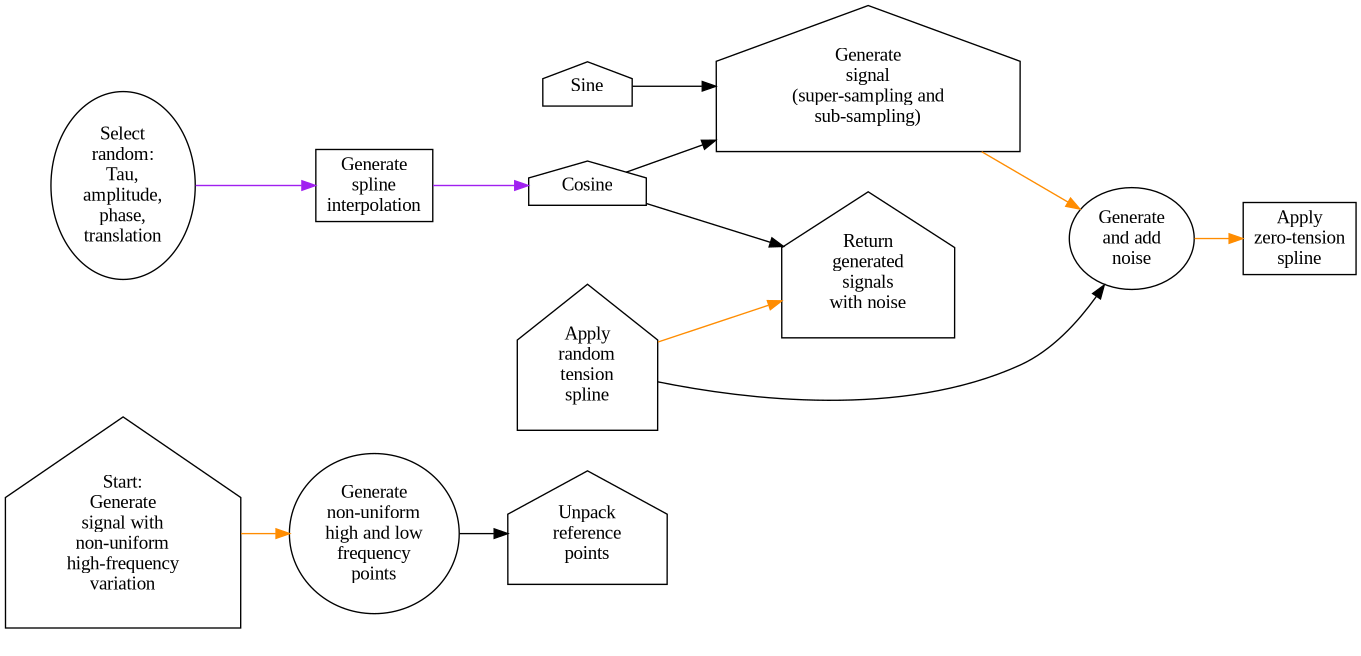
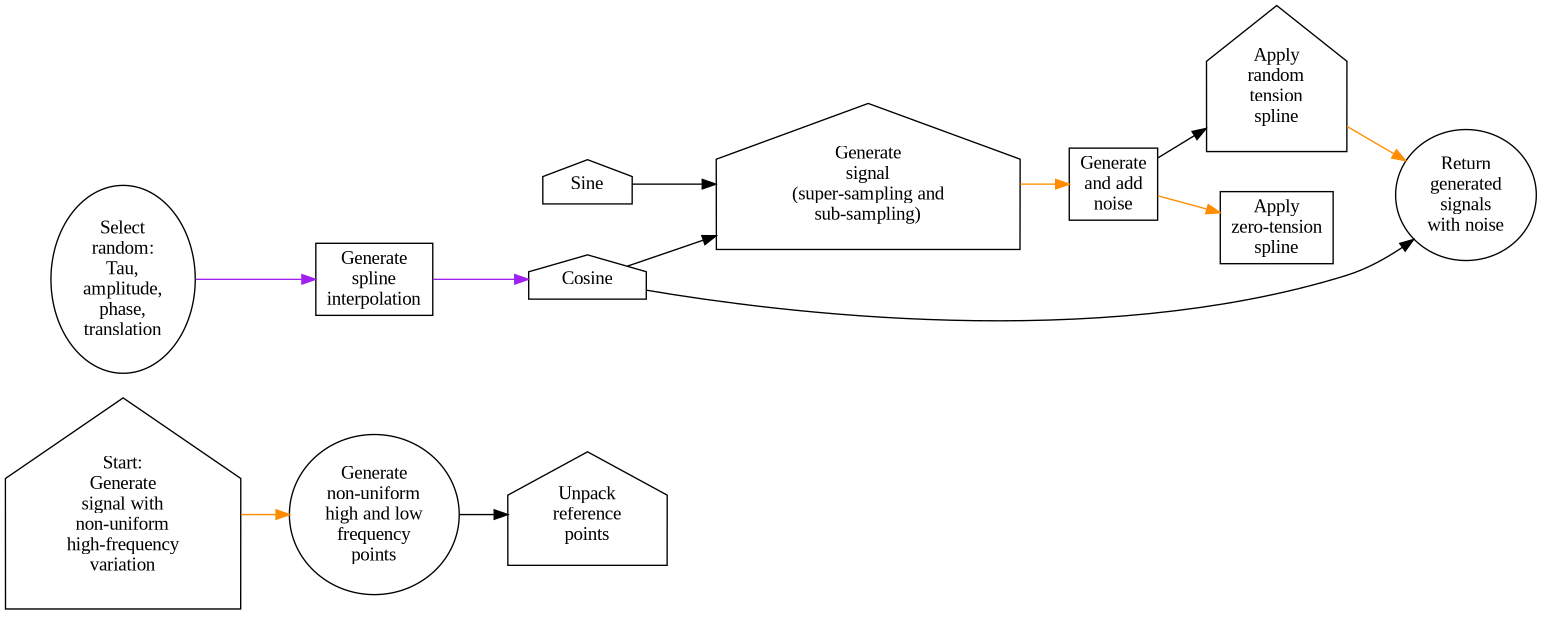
node "Generate and add noise": shape ellipse -> box
node "Return generated signals with noise": shape house -> ellipse
edge "Apply random tension spline" -> "Generate and add noise": reversed
